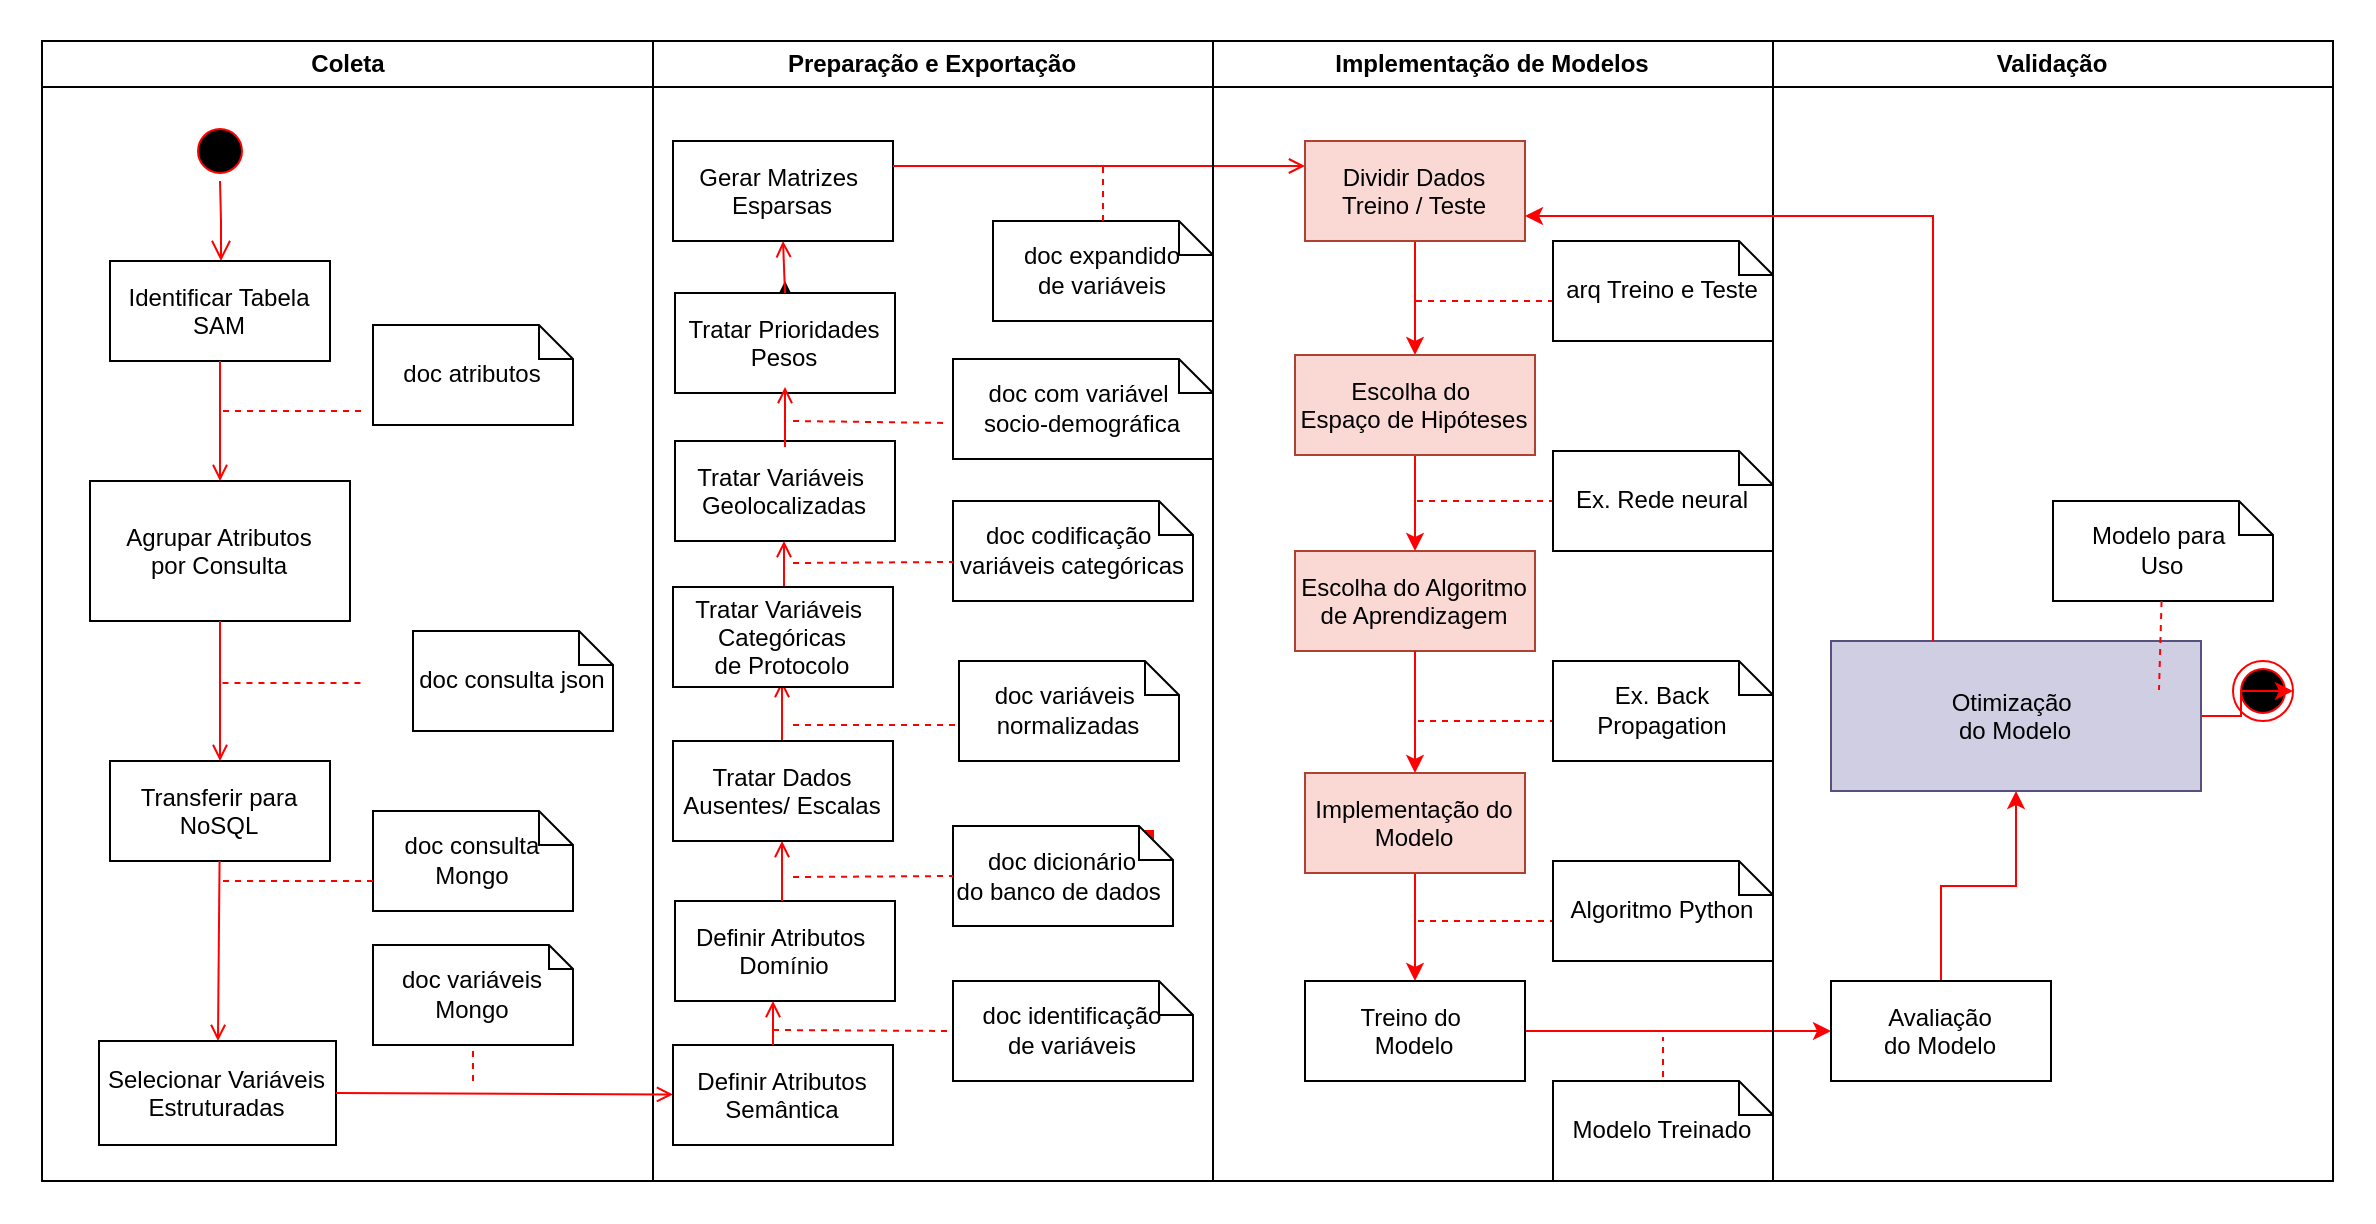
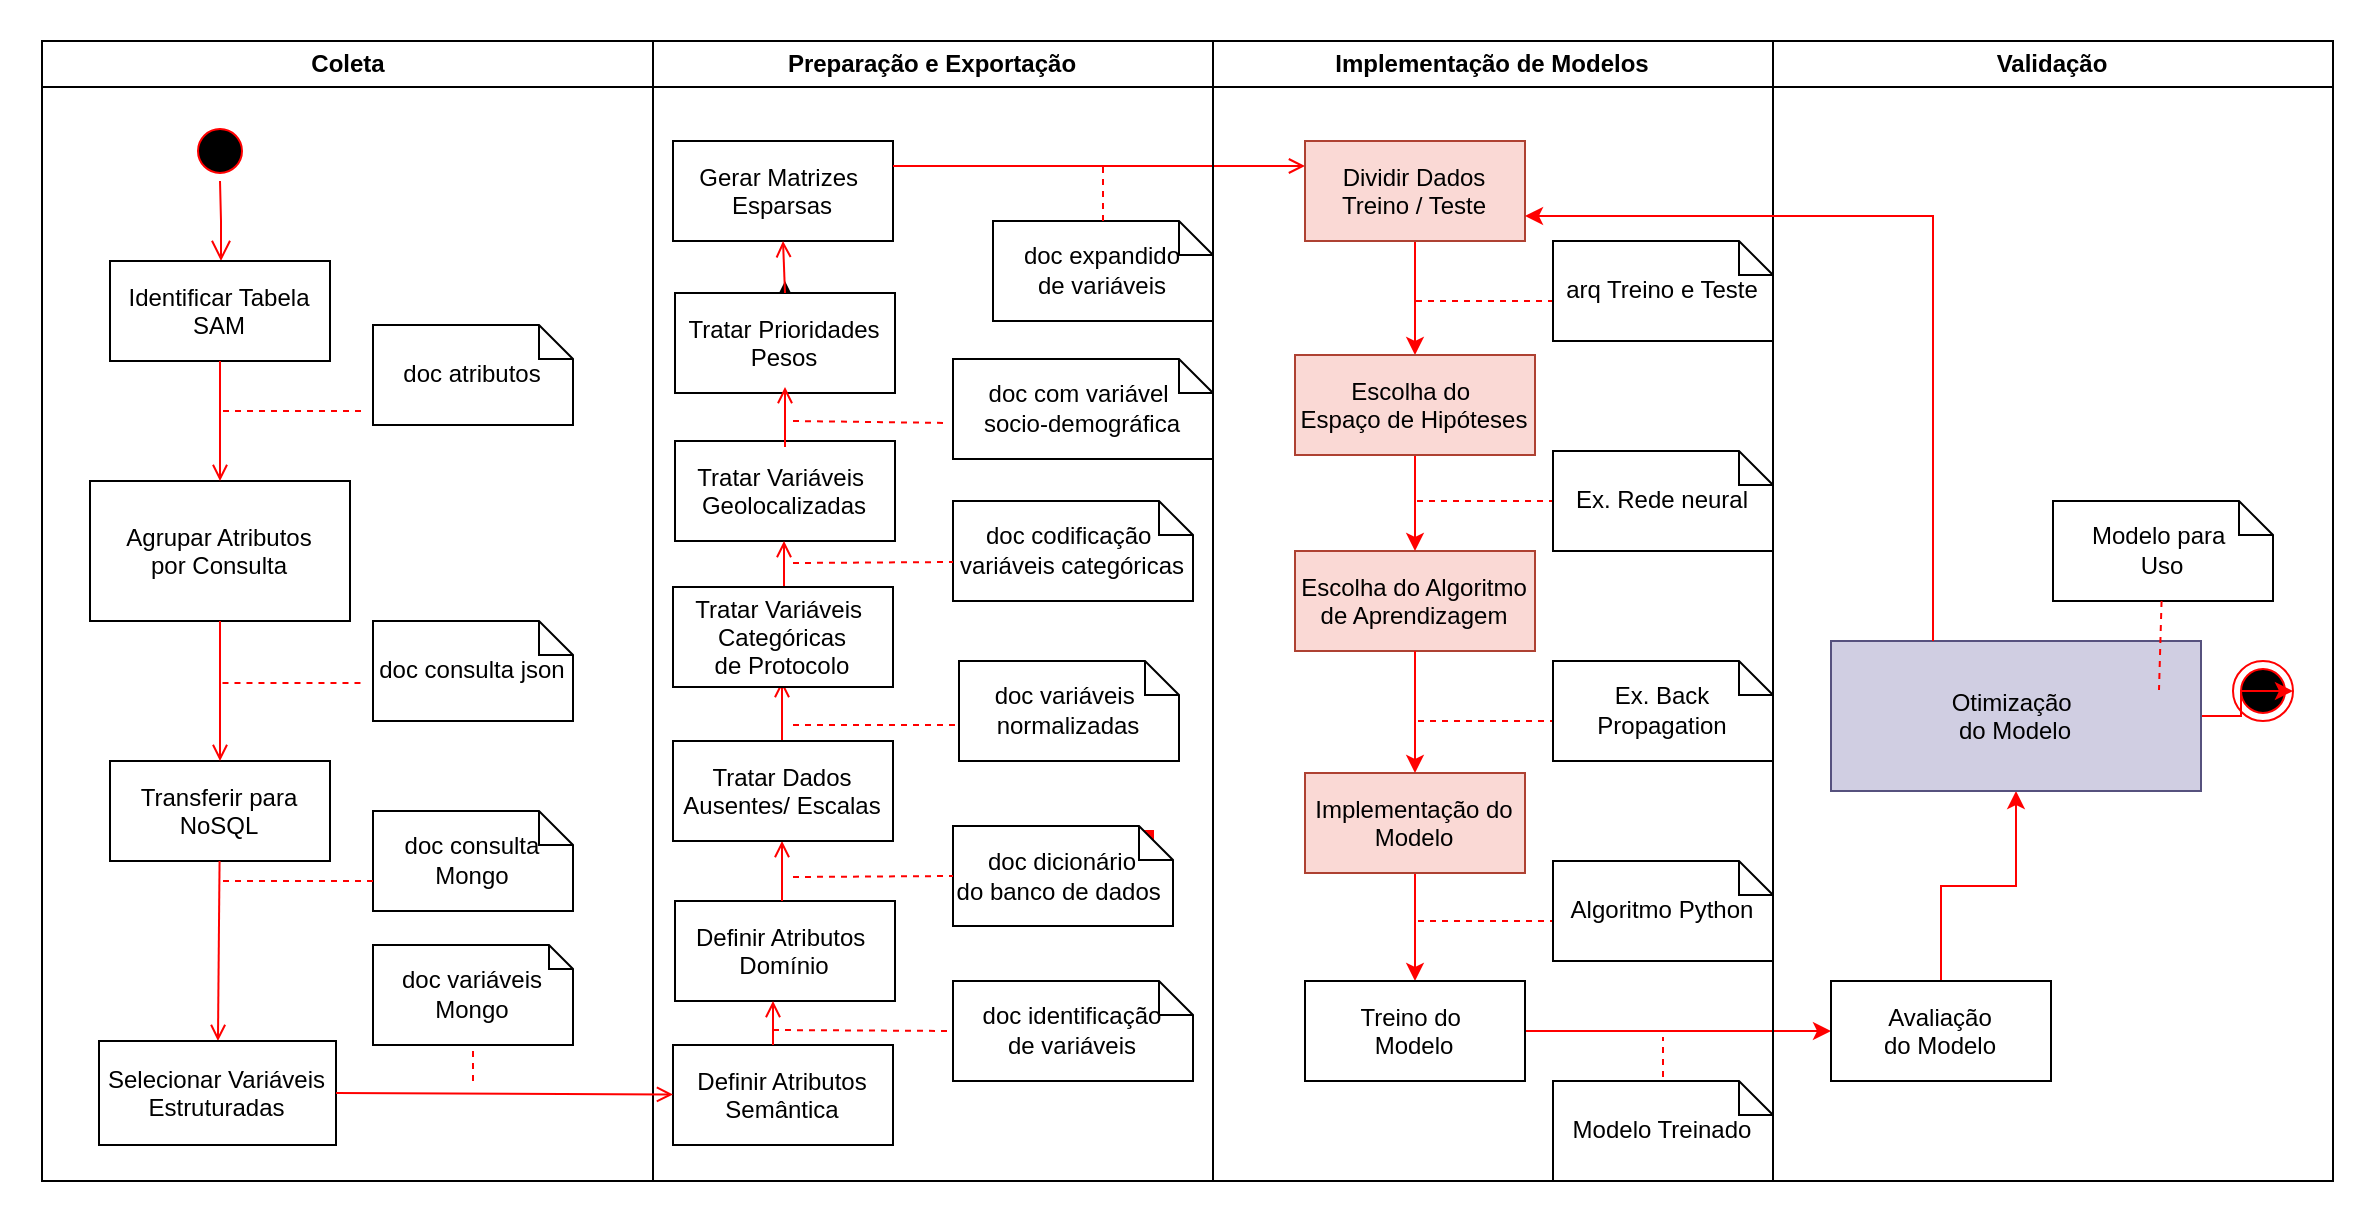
node "doc consulta json": moved (513, 681) -> (473, 671)
